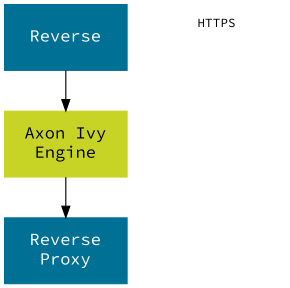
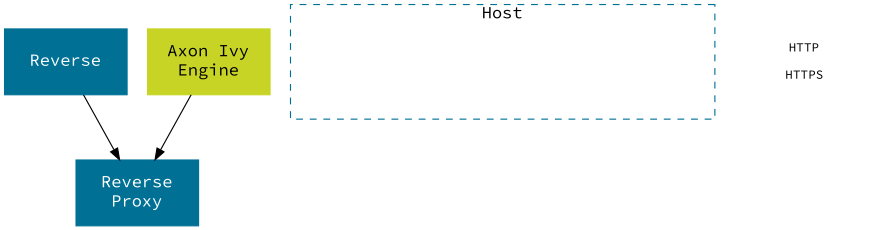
node "HTTPS": removed
node "Host": added
node "HTTP HTTPS": added
edge "Reverse" -> "Axon Ivy Engine": now "Reverse" -> "Reverse Proxy"
